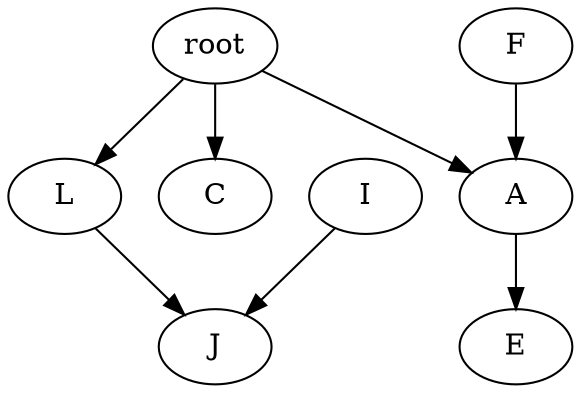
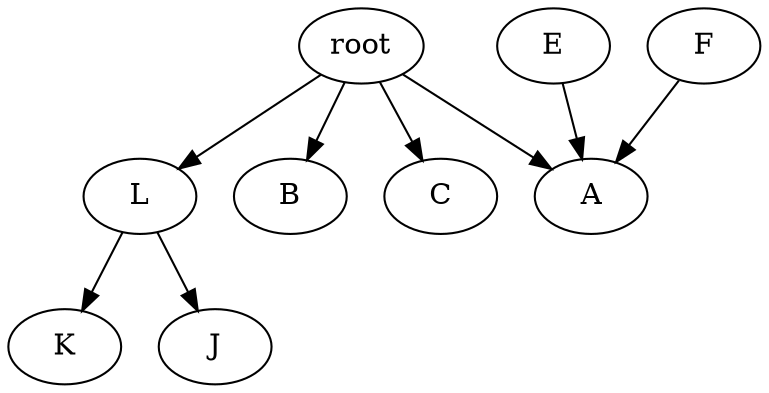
node "B": added
node "I": removed
edge "A" -> "E": reversed
node "K": added
